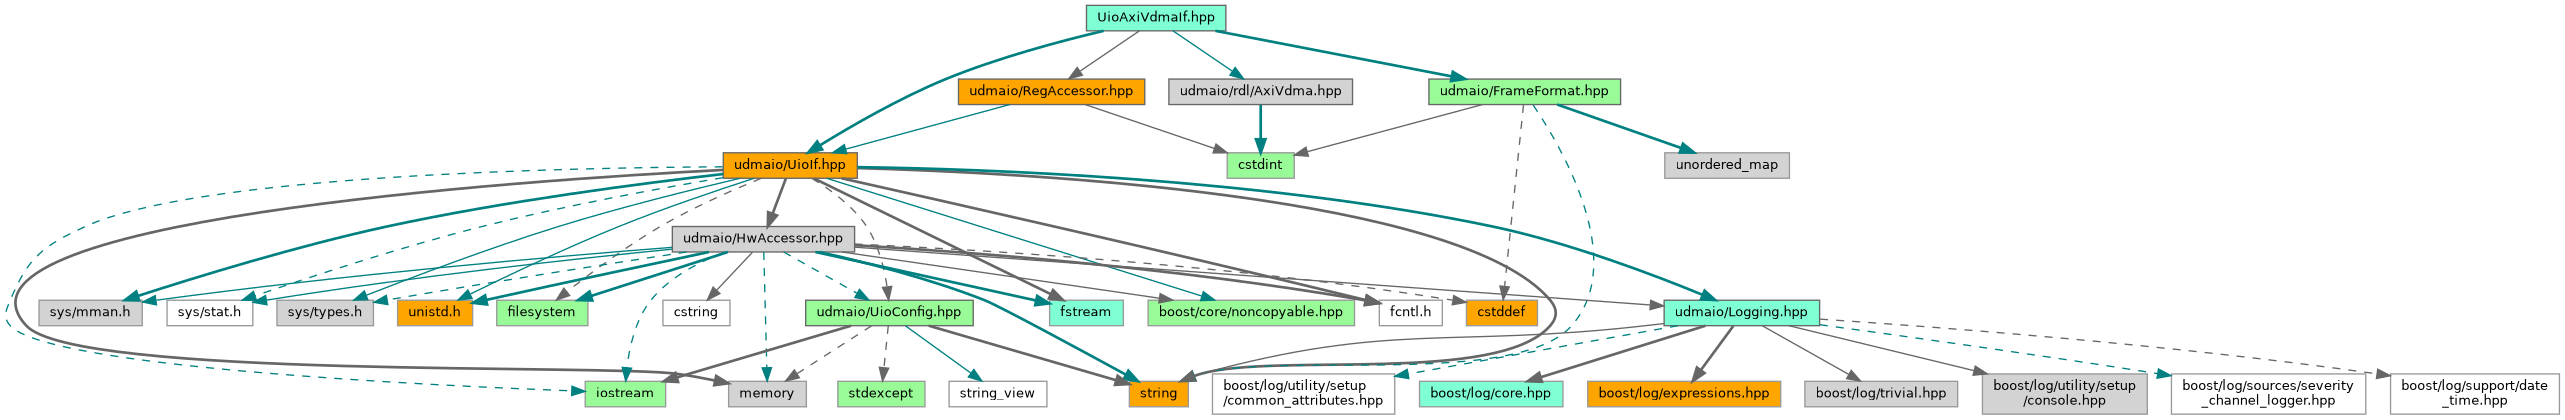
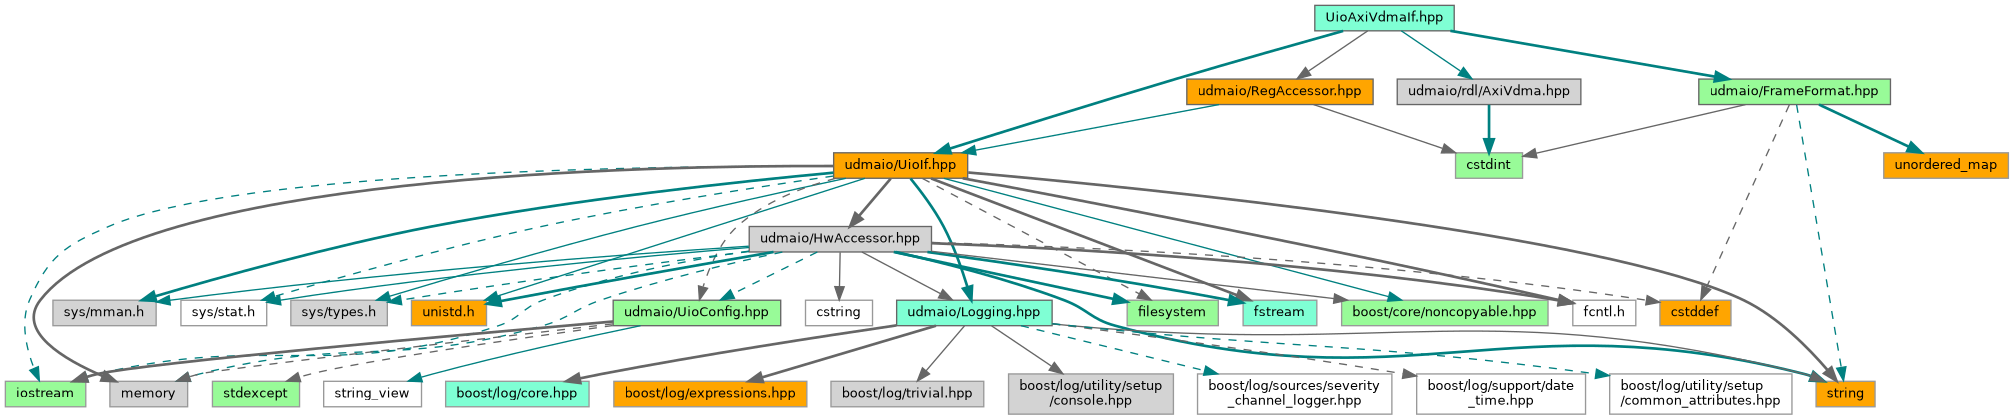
node "unordered_map": fillcolor lightgrey -> orange
edge "udmaio/UioConfig.hpp" -> "string": removed
